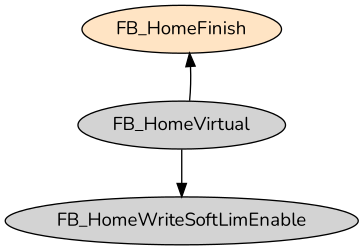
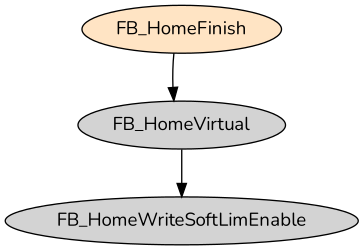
edge "FB_HomeVirtual" -> "FB_HomeFinish": reversed
